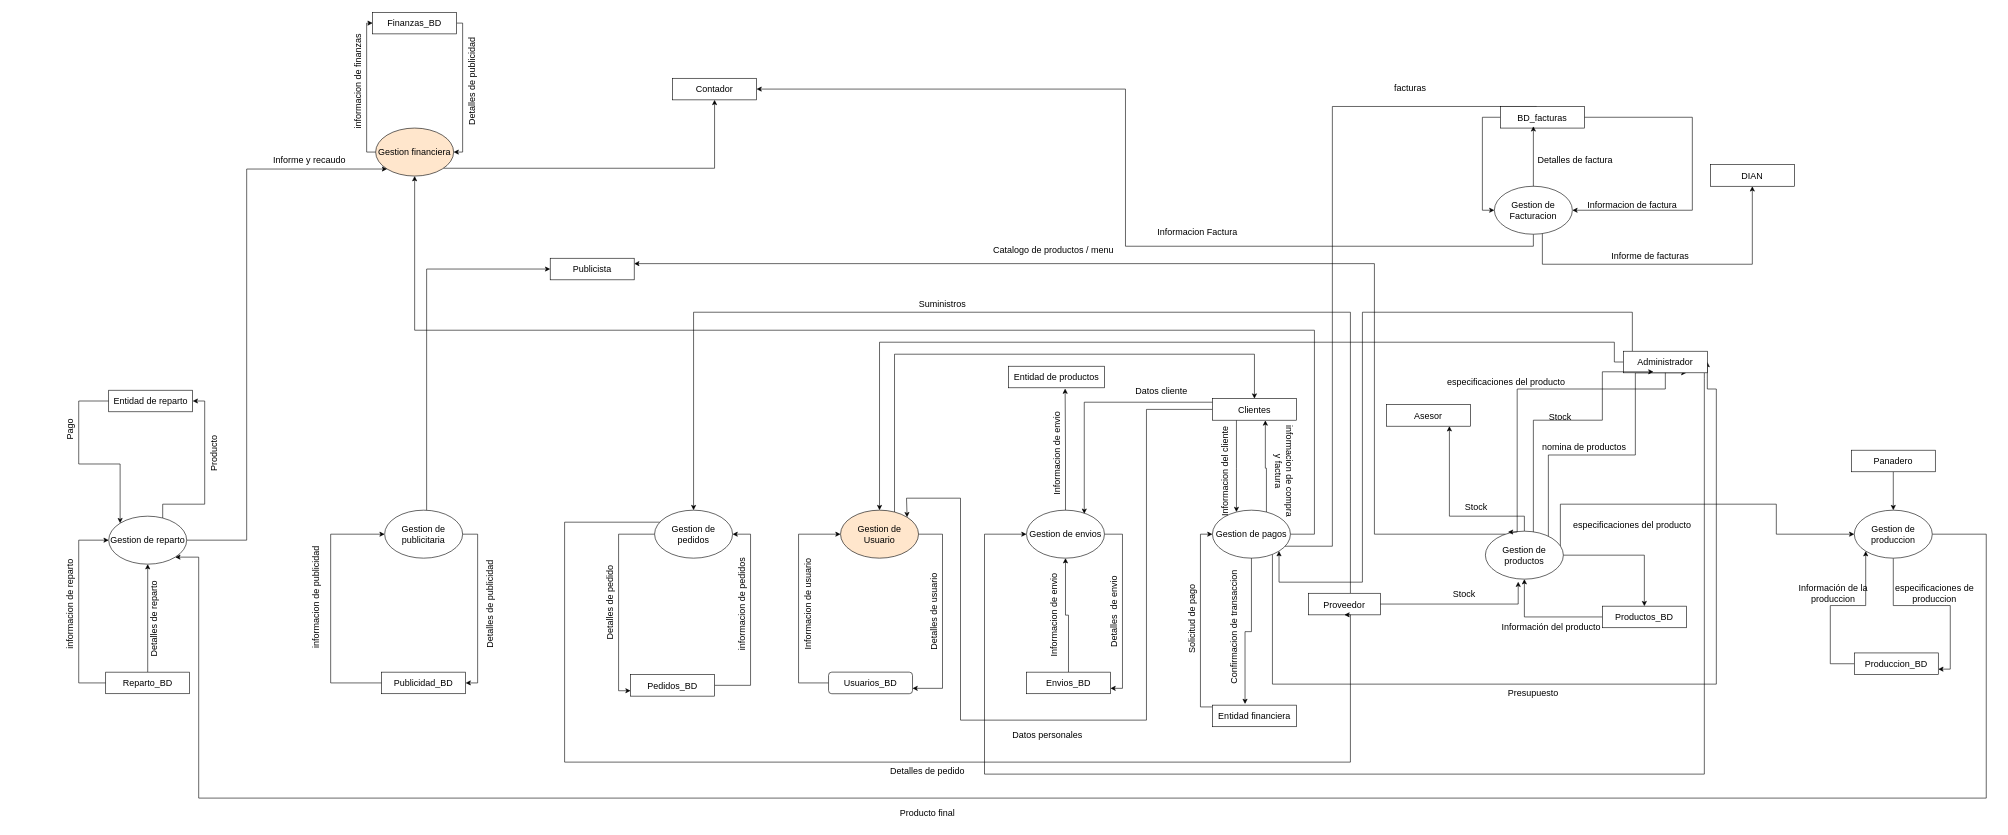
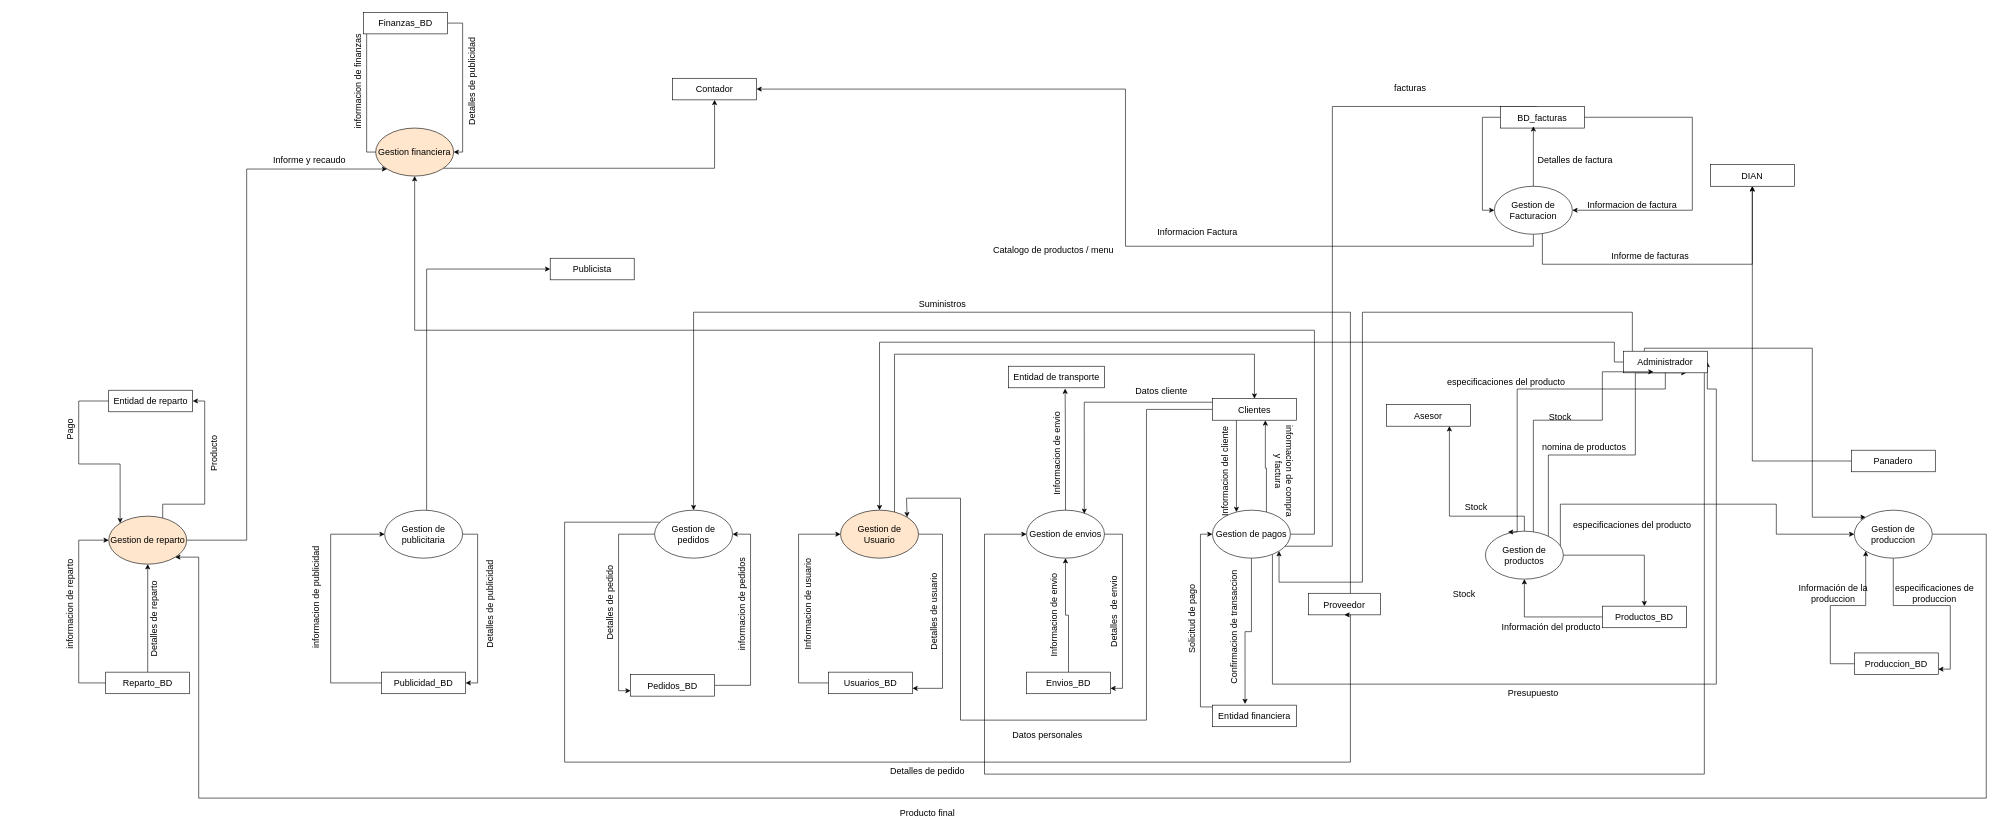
node "Finanzas_BD": moved (414, 23) -> (405, 23)
edge "Gestion de productos" -> "Publicista": removed
edge "Administrador" -> "Gestion de produccion": added
node "Entidad de productos": label "Entidad de productos" -> "Entidad de transporte"
edge "Panadero" -> "Gestion de produccion": now "Panadero" -> "DIAN"
node "Gestion de reparto": fillcolor #ffffff -> #ffe6cc
edge "Proveedor" -> "Gestion de productos": removed
node "Usuarios_BD": shape rounded rectangle -> rectangle
